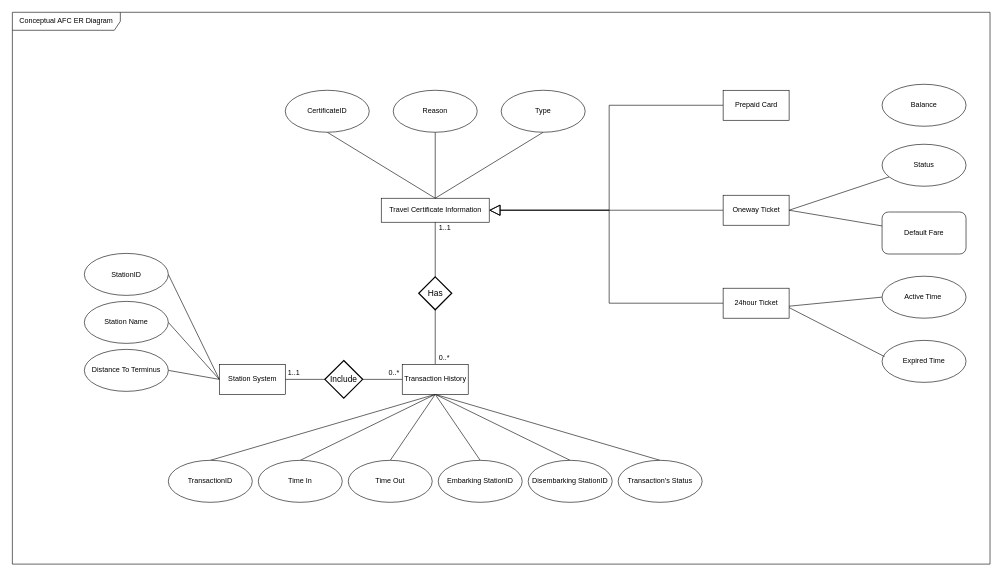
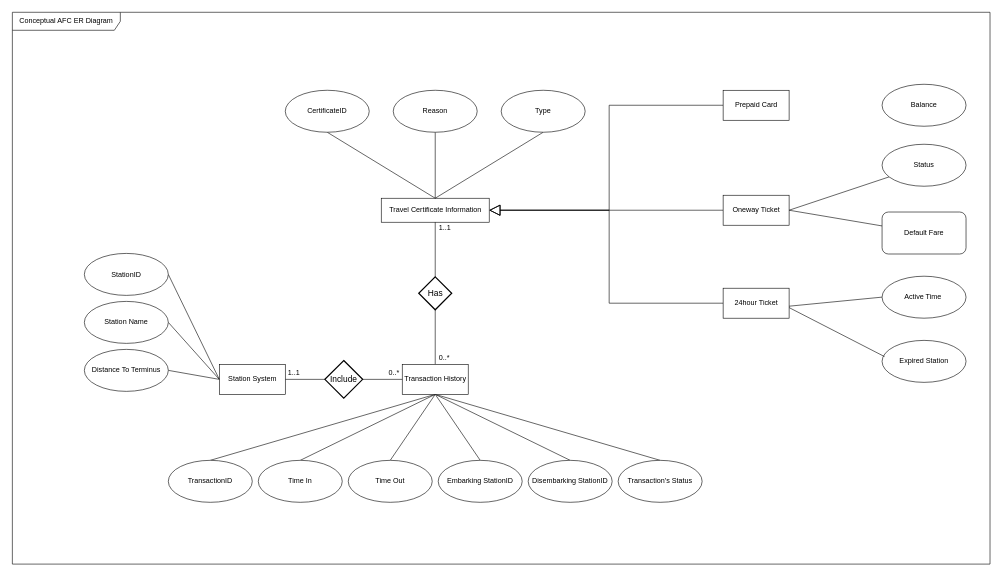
node "Expired Time": label "Expired Time" -> "Expired Station"
